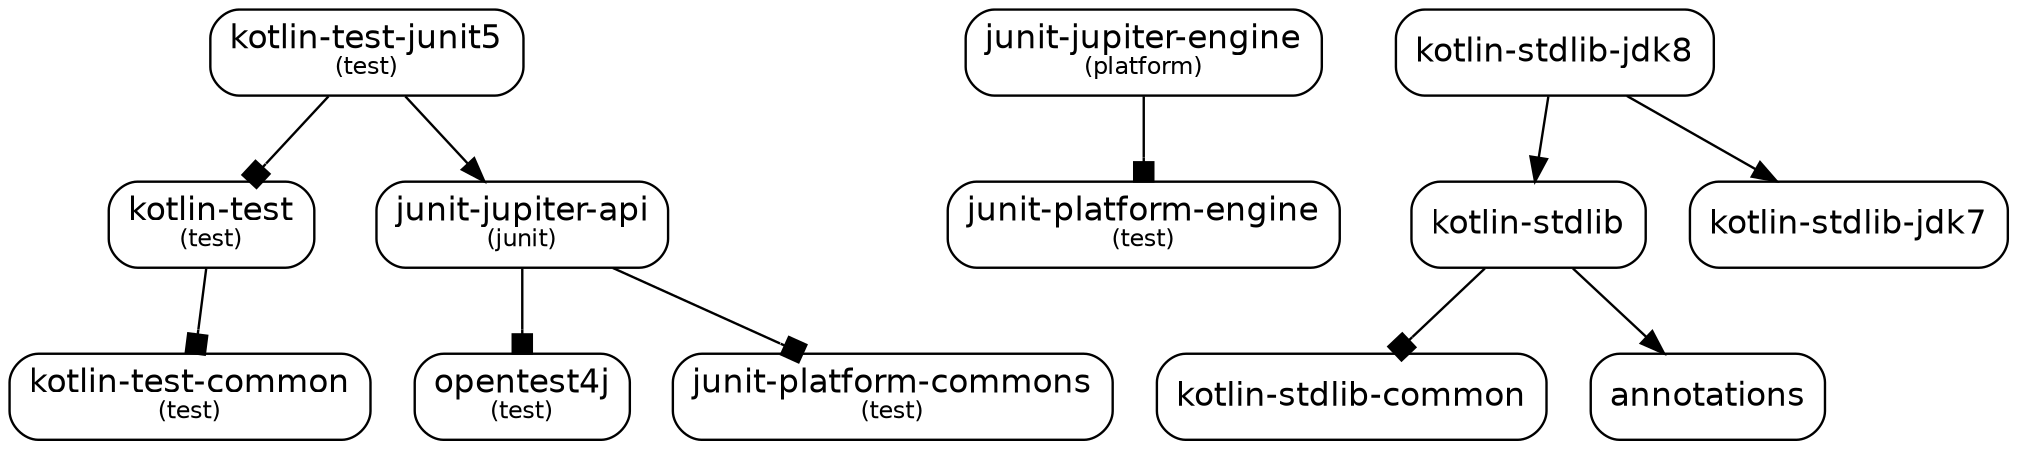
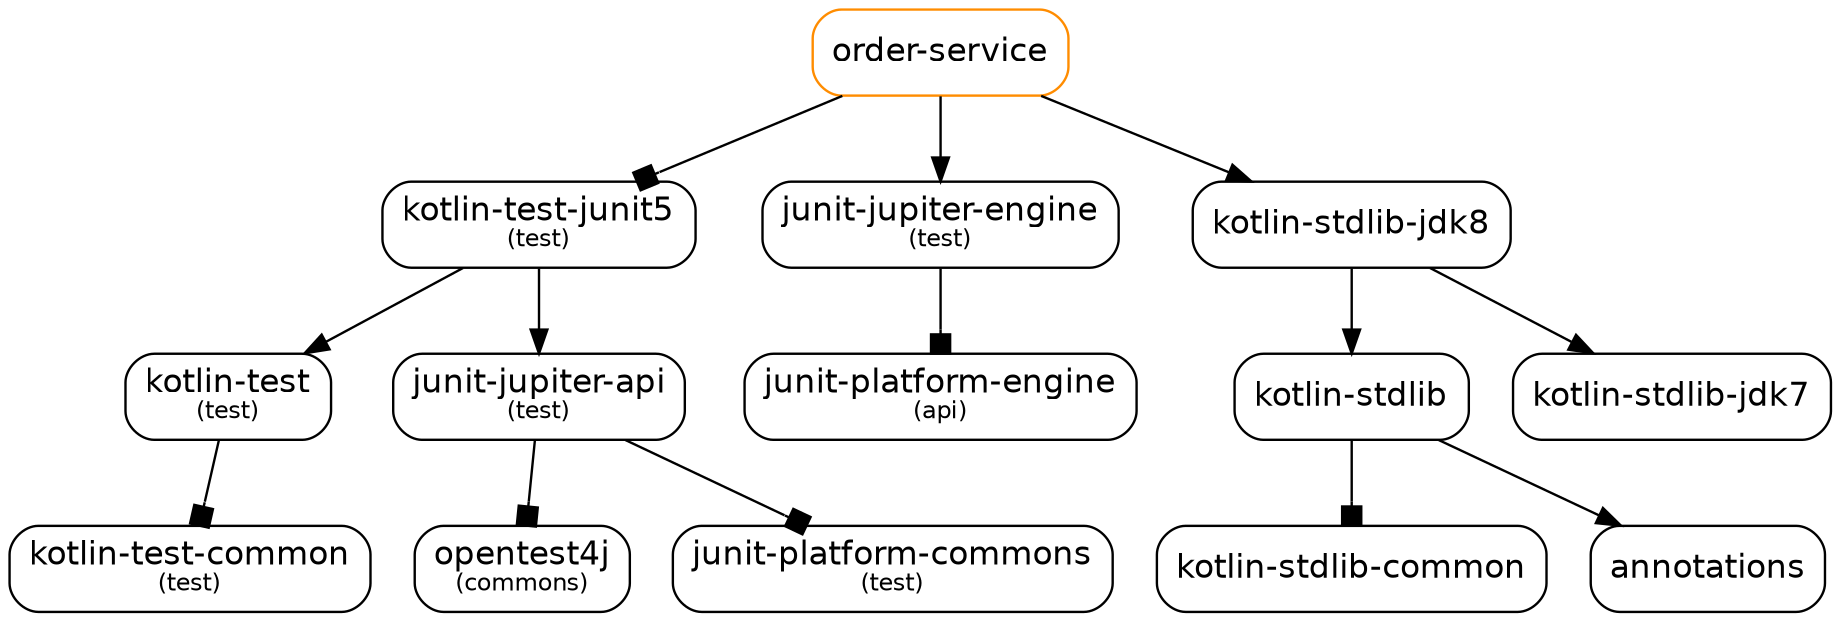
node "order-service": added
node "junit-jupiter-engine": text "(platform)" -> "(test)"
edge "kotlin-test-junit5" -> "kotlin-test": arrowhead box -> normal
node "junit-jupiter-api": text "(junit)" -> "(test)"
node "junit-platform-engine": text "(test)" -> "(api)"
node "opentest4j": text "(test)" -> "(commons)"
